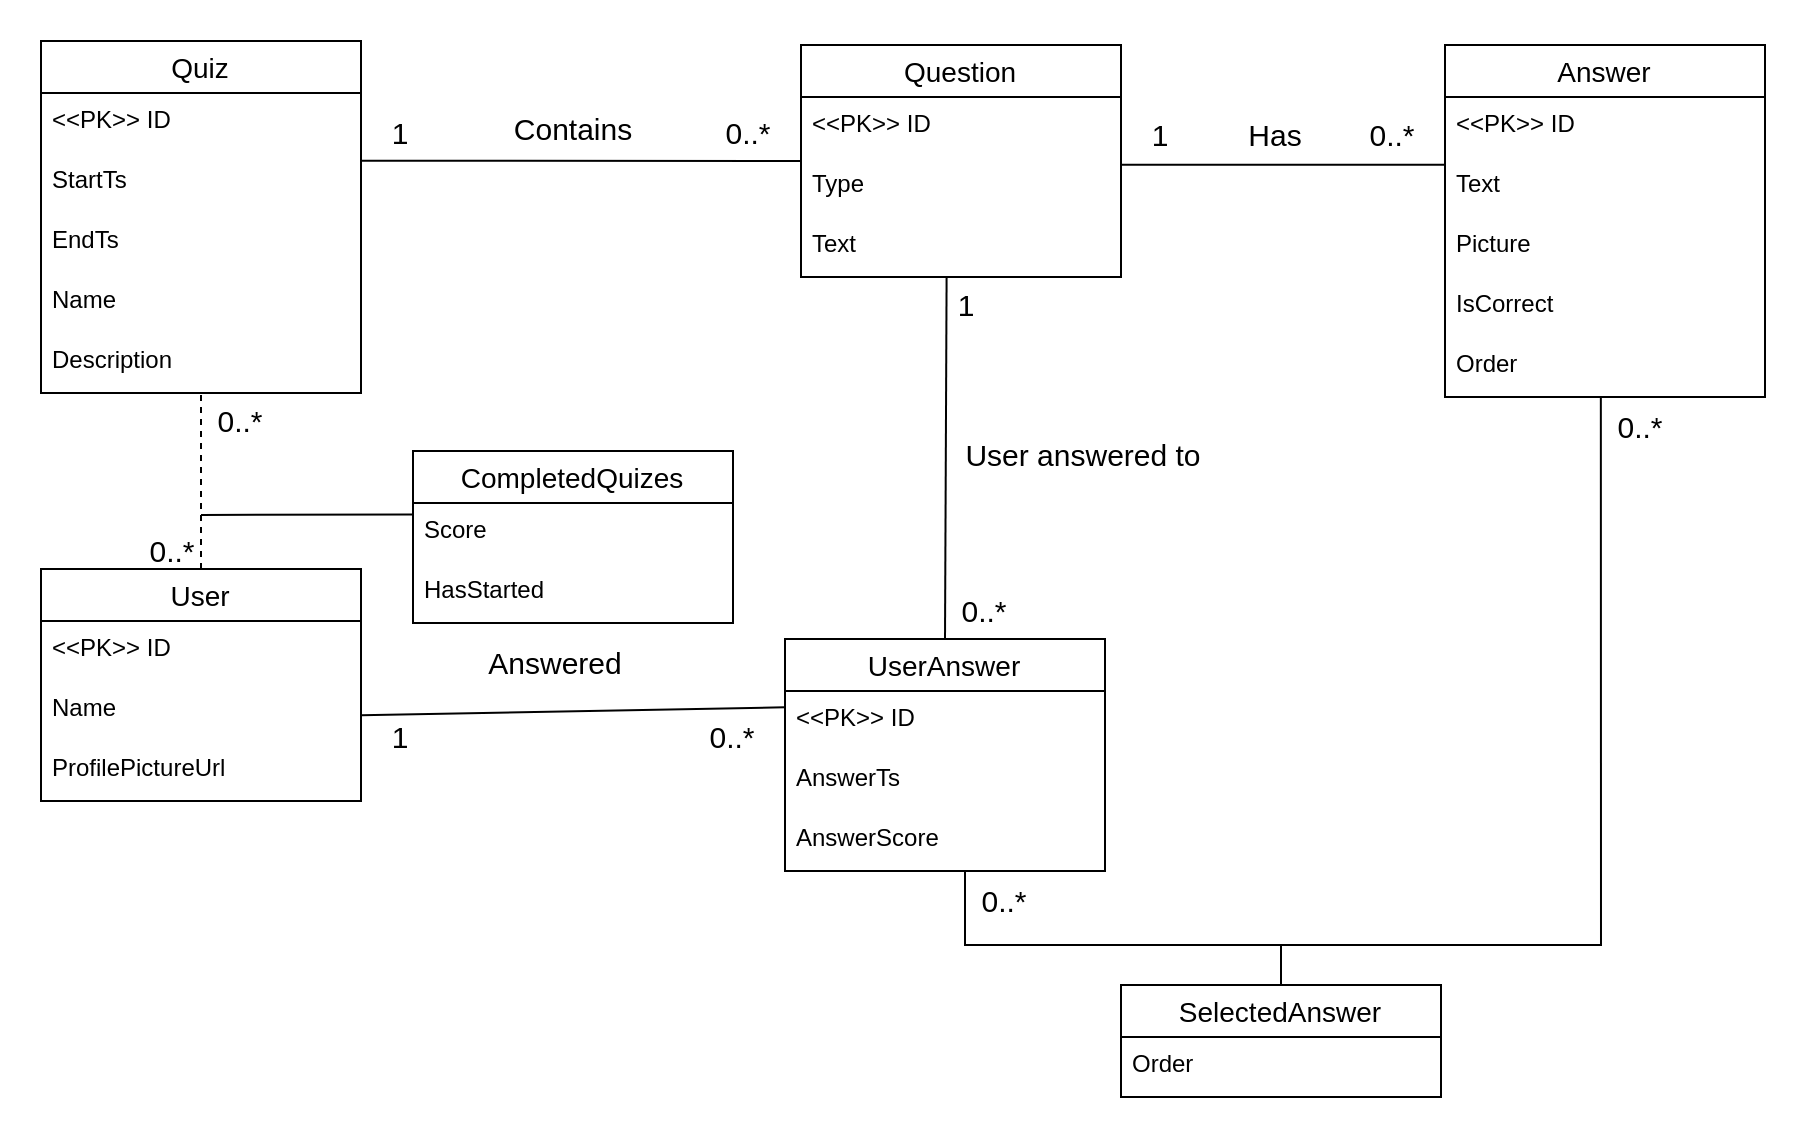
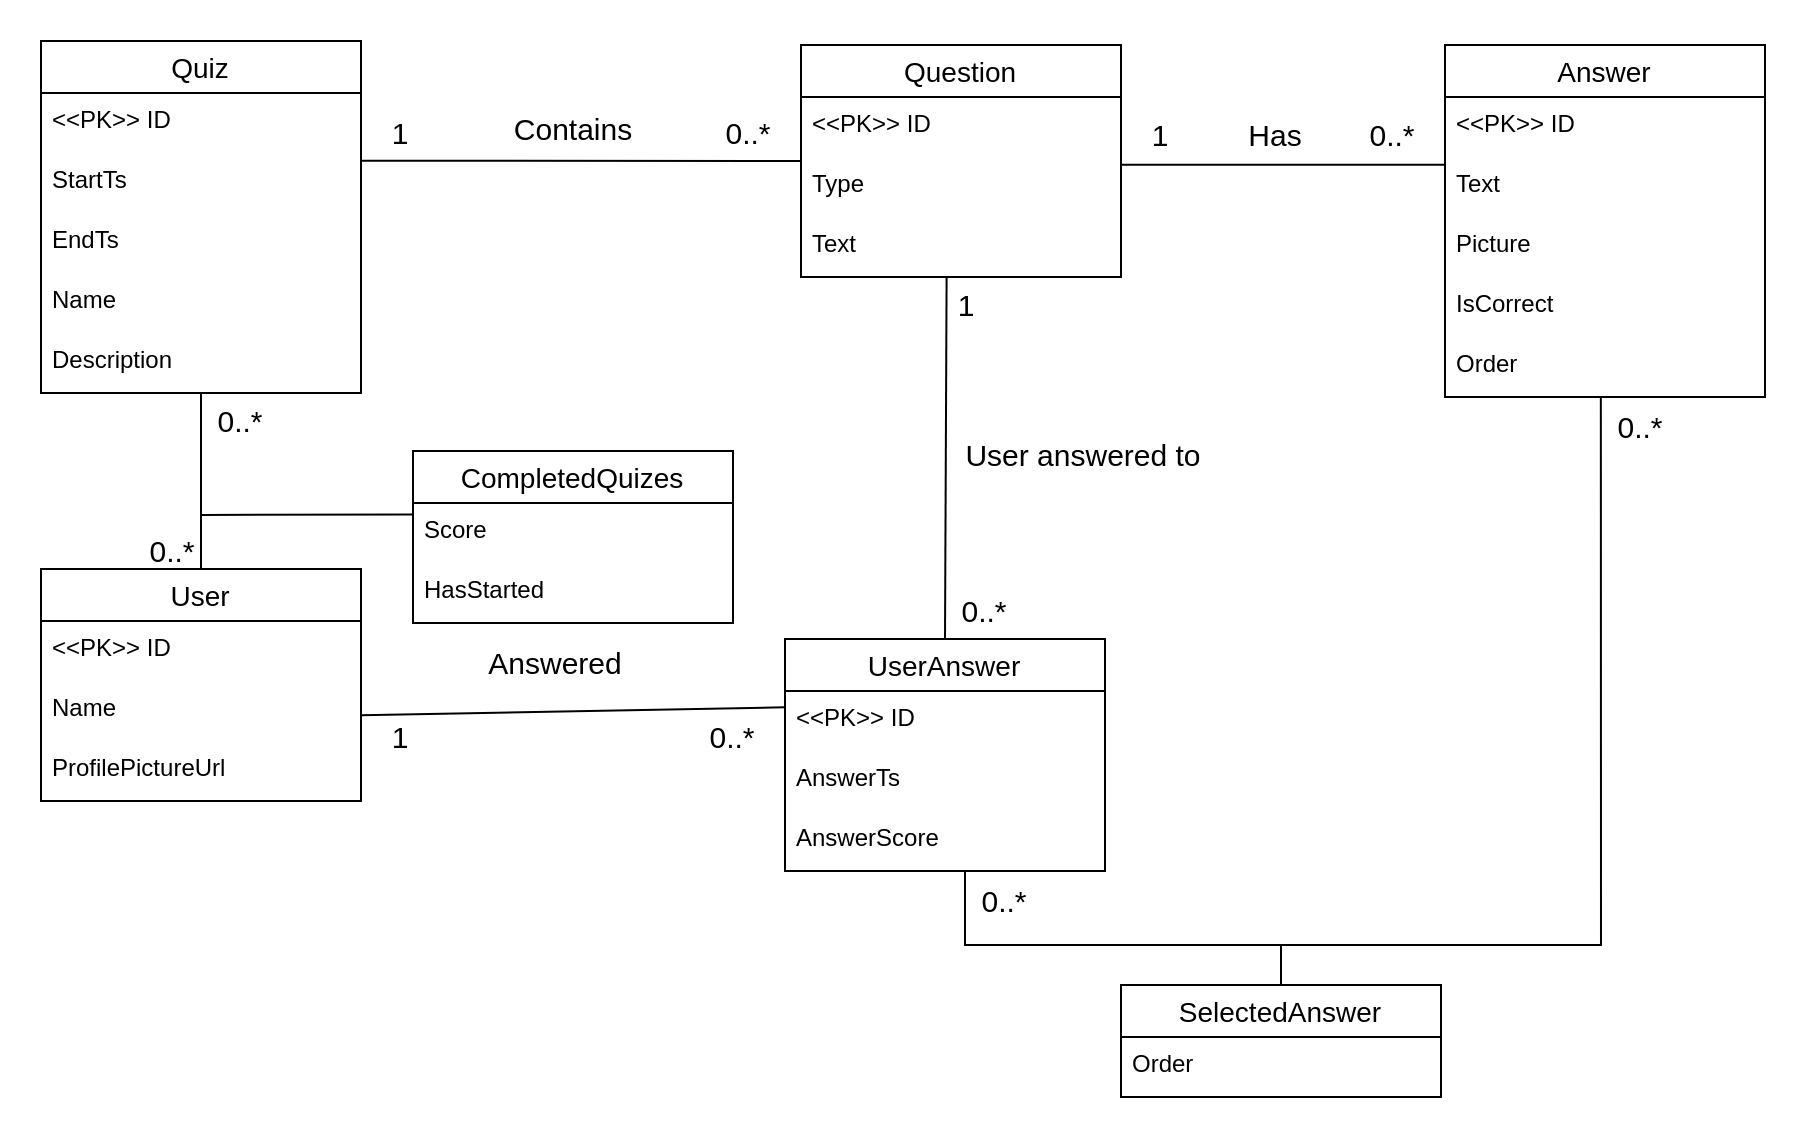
edge "Description" -- "User": style dashed -> solid
